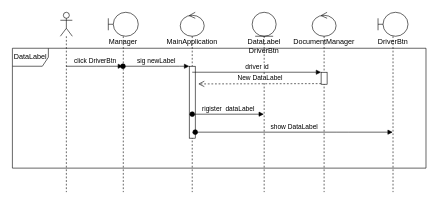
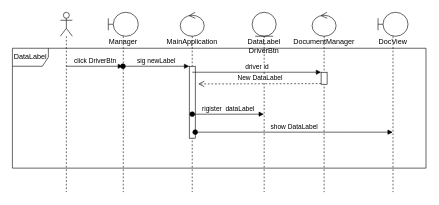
node "DriverBtn": label "DriverBtn" -> "DocView"
